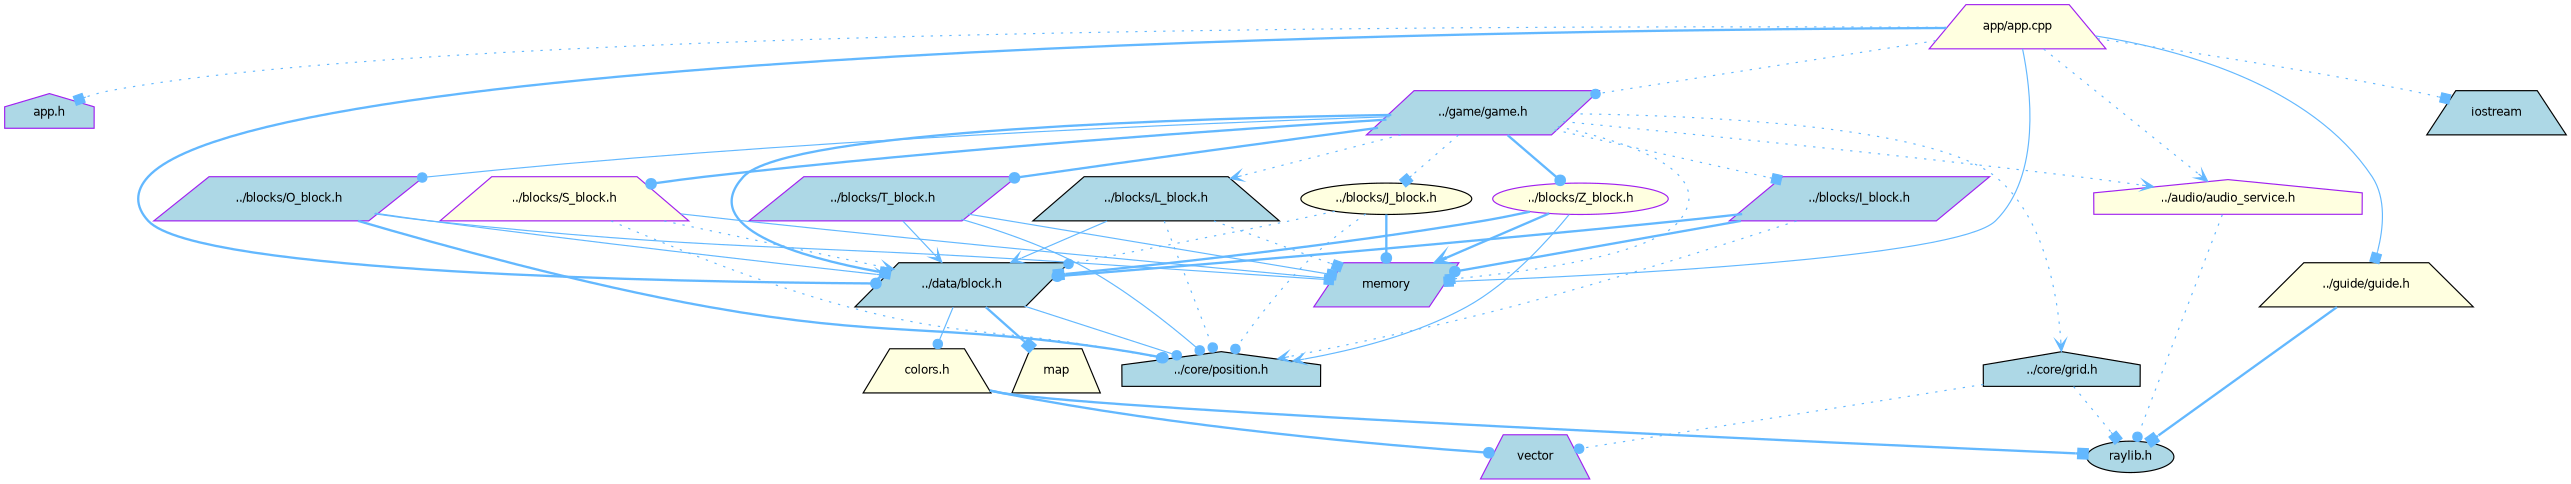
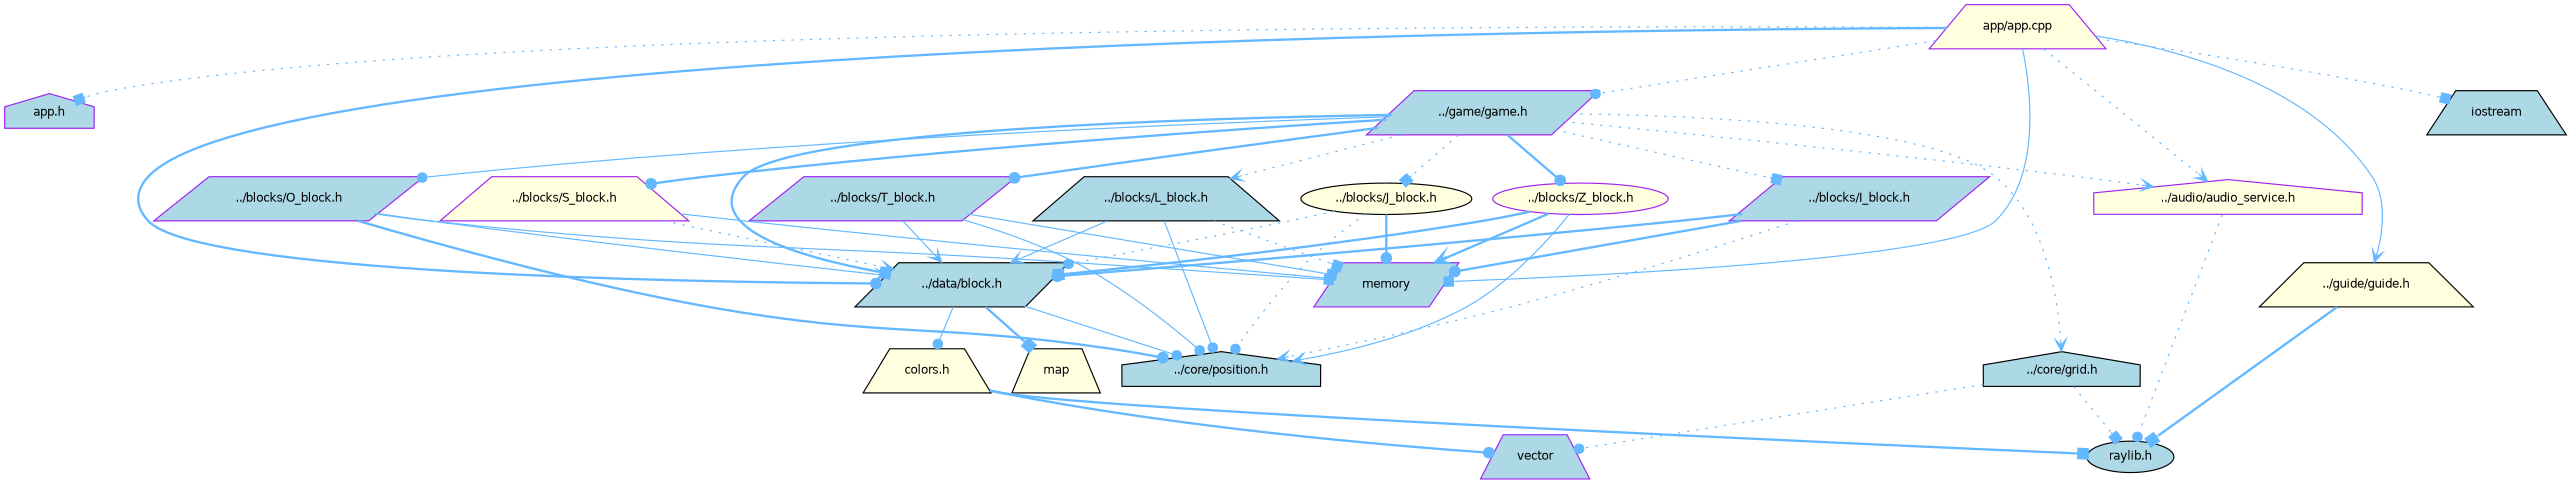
edge "app/app.cpp" -> "../guide/guide.h": arrowhead box -> vee
edge "../game/game.h" -> "memory": removed
edge "../blocks/L_block.h" -> "../core/position.h": style dotted -> solid
edge "../blocks/S_block.h" -> "../core/position.h": removed
